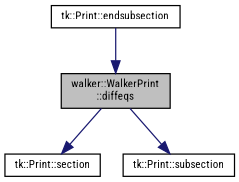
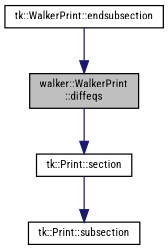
node "tk::Print::endsubsection": label "tk::Print::endsubsection" -> "tk::WalkerPrint::endsubsection"
edge "walker::WalkerPrint ::diffeqs" -> "tk::Print::subsection": now "tk::Print::section" -> "tk::Print::subsection"
